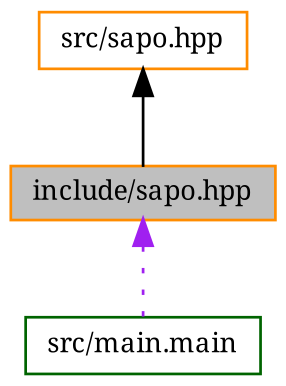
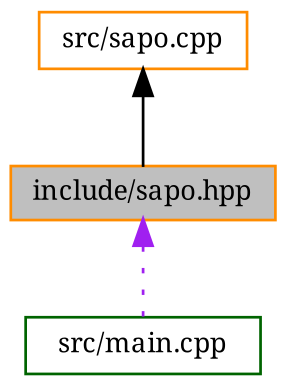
node "src/sapo.hpp": label "src/sapo.hpp" -> "src/sapo.cpp"
node "src/main.main": label "src/main.main" -> "src/main.cpp"
